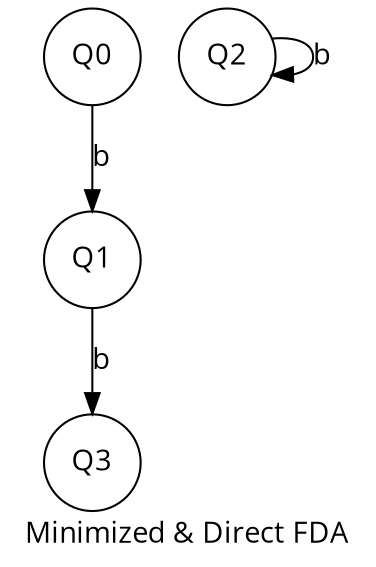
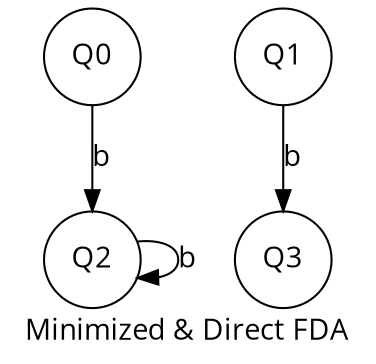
edge "Q0" -> "Q1": now "Q0" -> "Q2"
